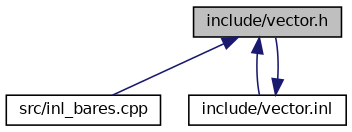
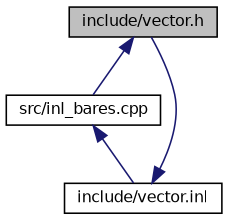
edge "include/vector.inl" -> "include/vector.h": now "include/vector.inl" -> "src/inl_bares.cpp"
